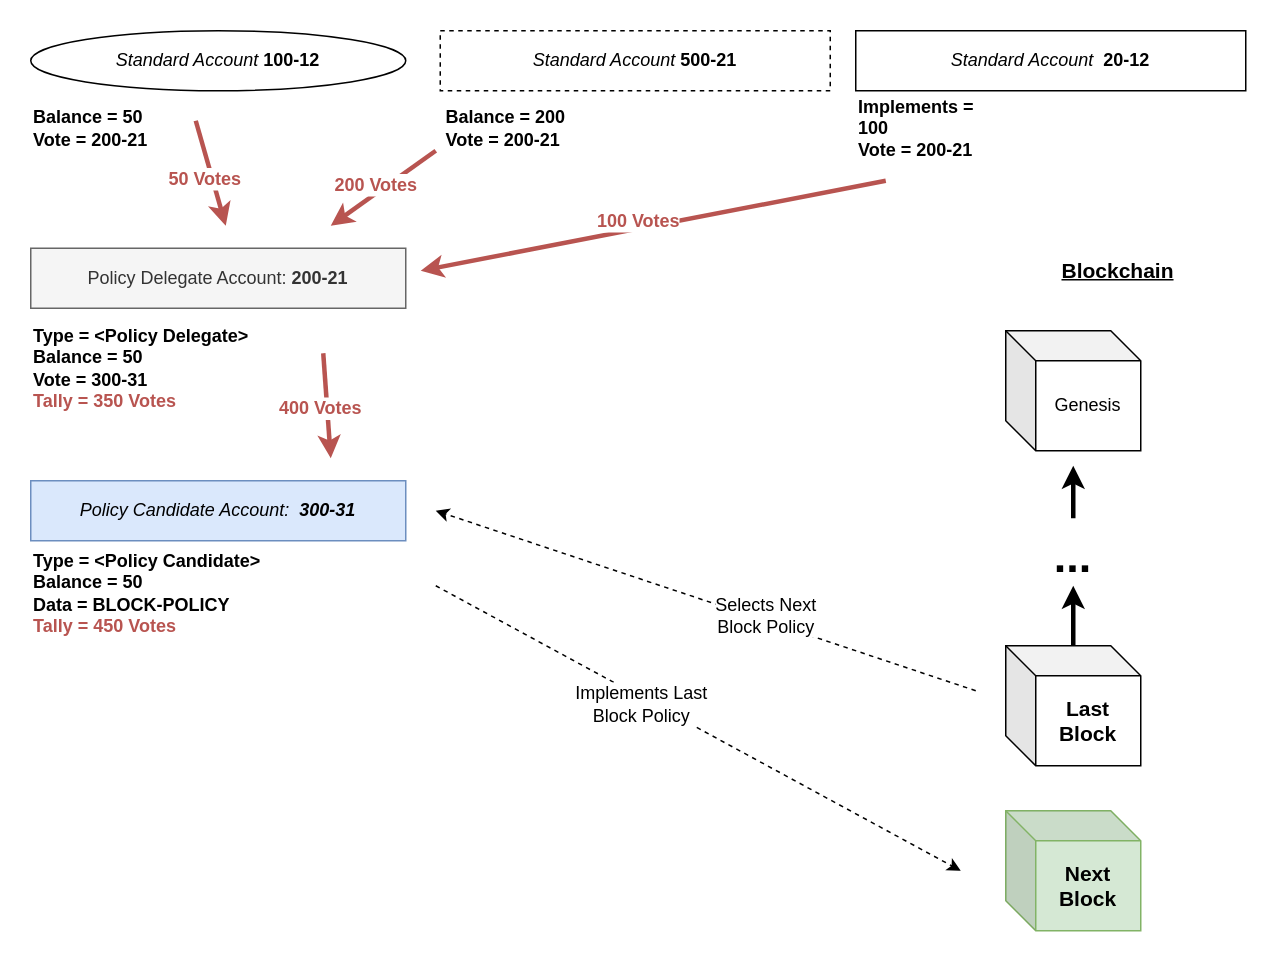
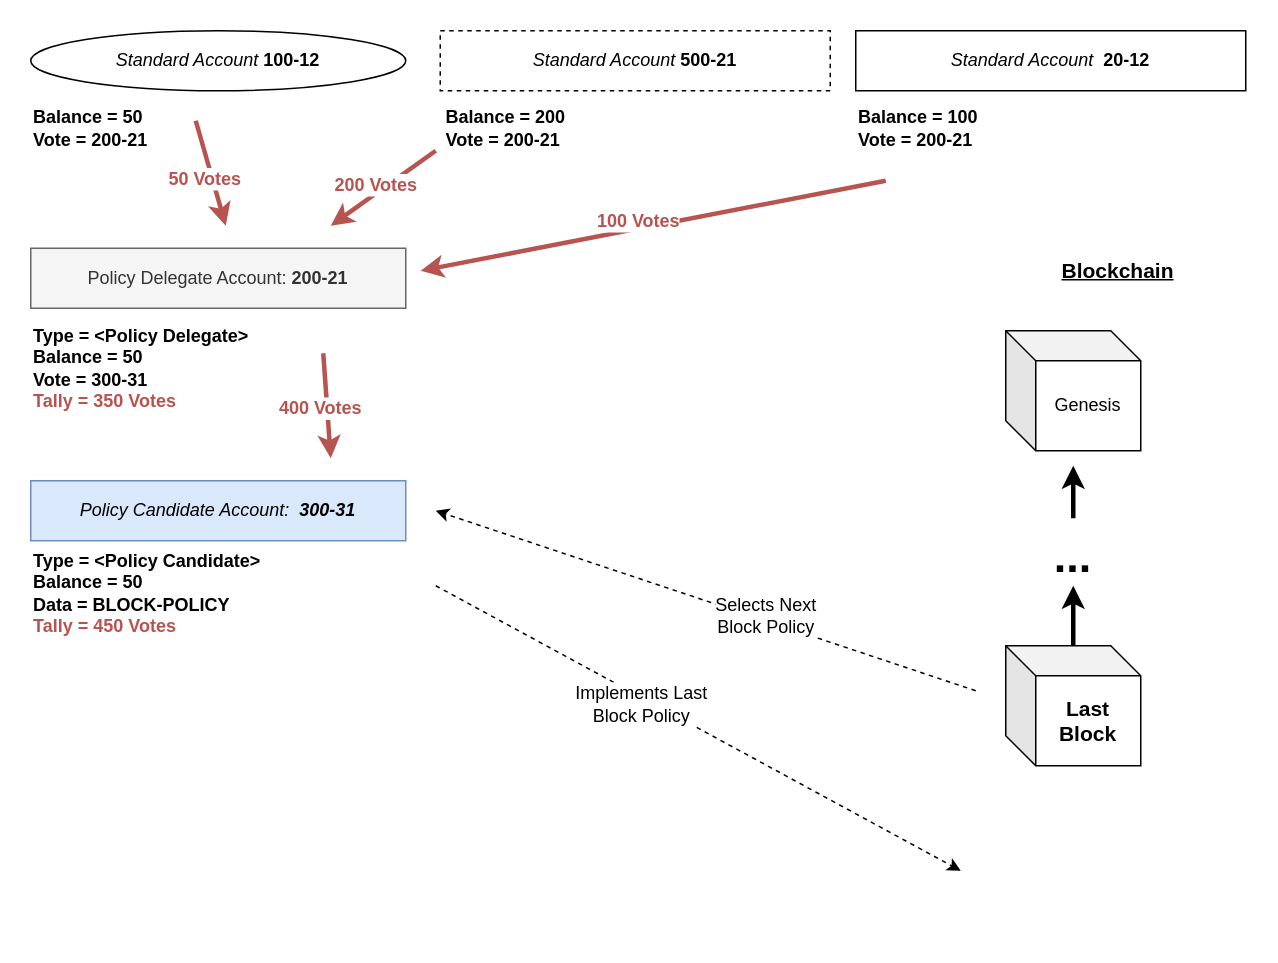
node "Implements = 100 Vote = 200-21": label "Implements = 100 Vote = 200-21" -> "Balance = 100 Vote = 200-21"
node "Next Block": removed
